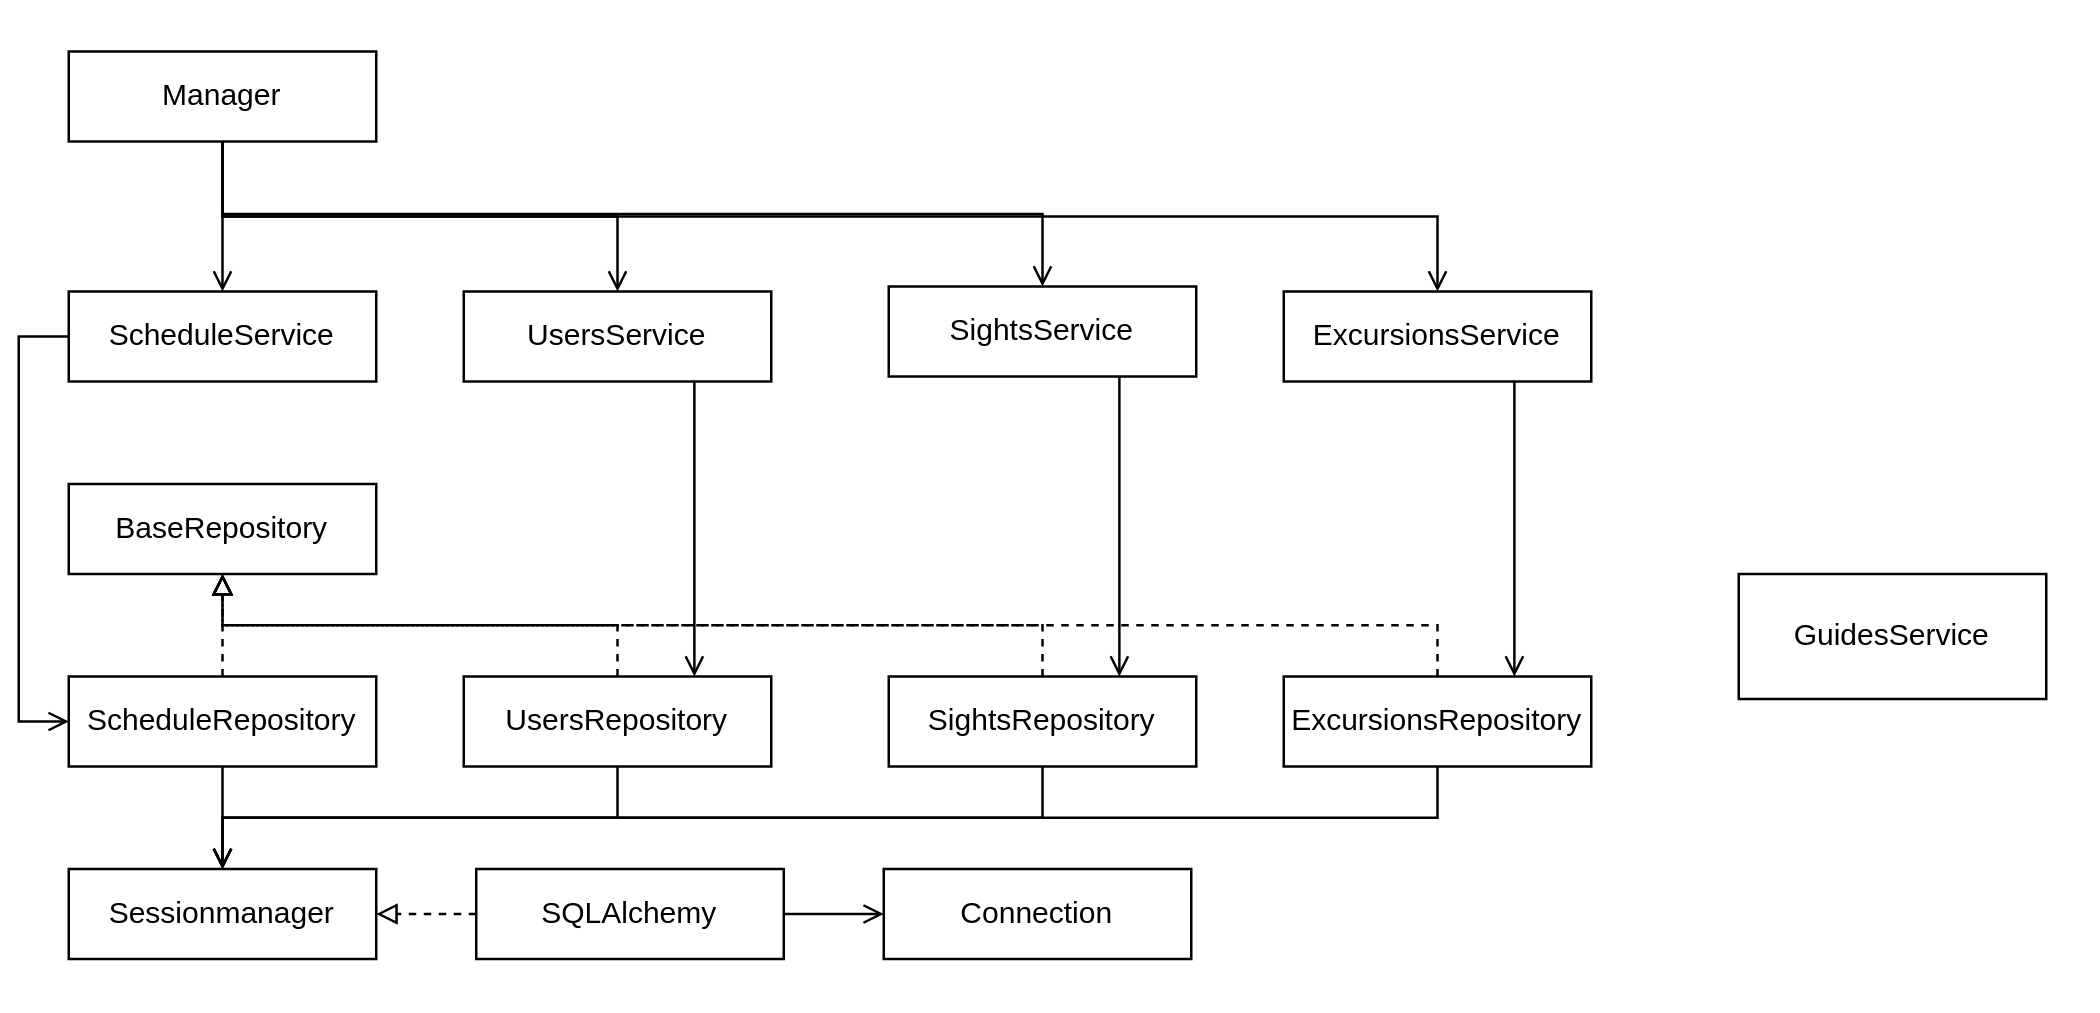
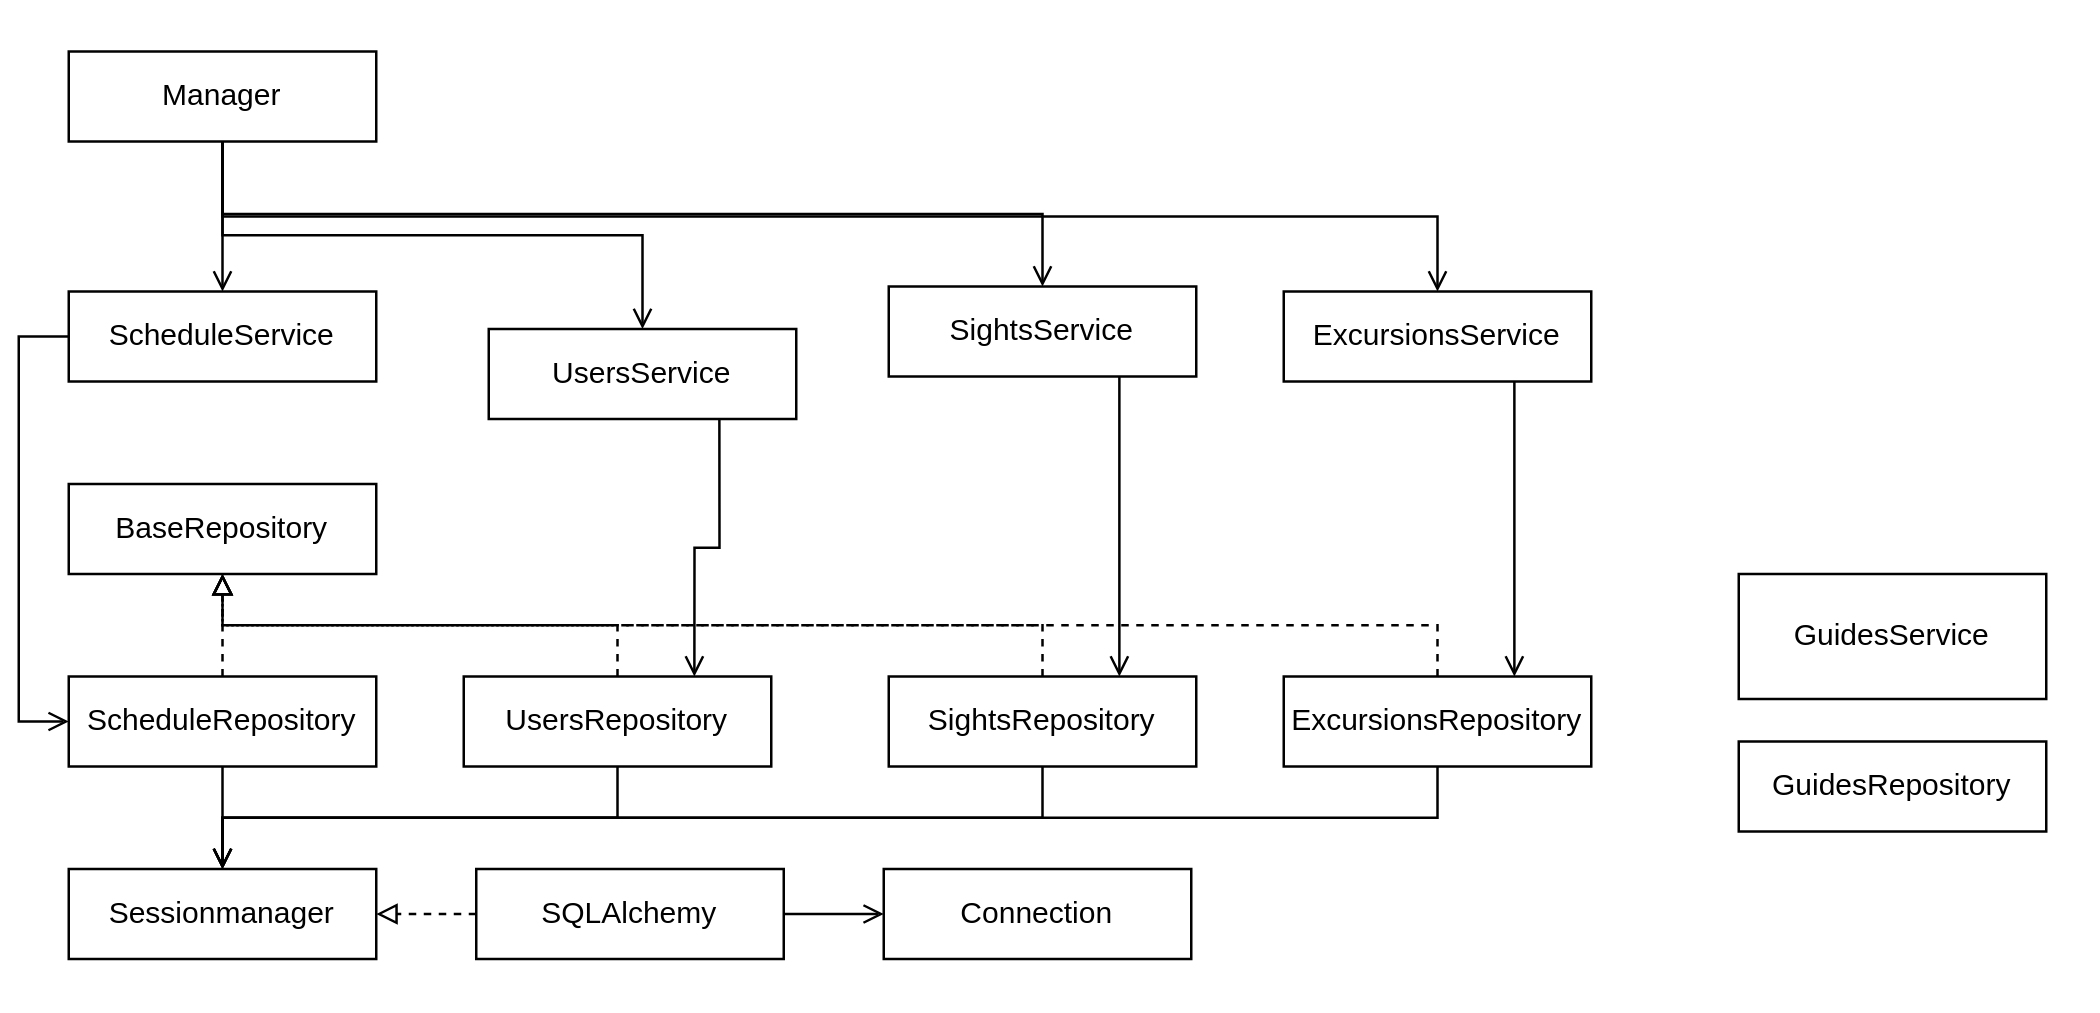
node "UsersService": moved (618, 336) -> (643, 374)
node "GuidesRepository": added
